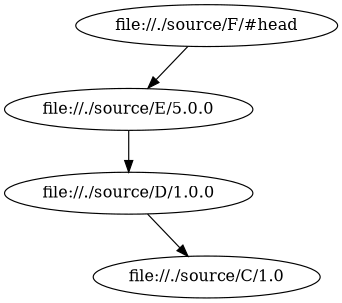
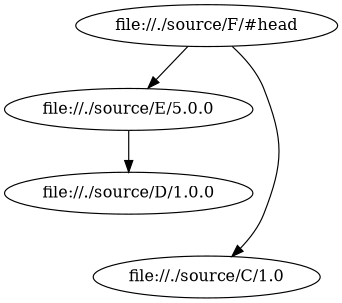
edge "file://./source/D/1.0.0" -> "file://./source/C/1.0": now "file://./source/F/#head" -> "file://./source/C/1.0"
